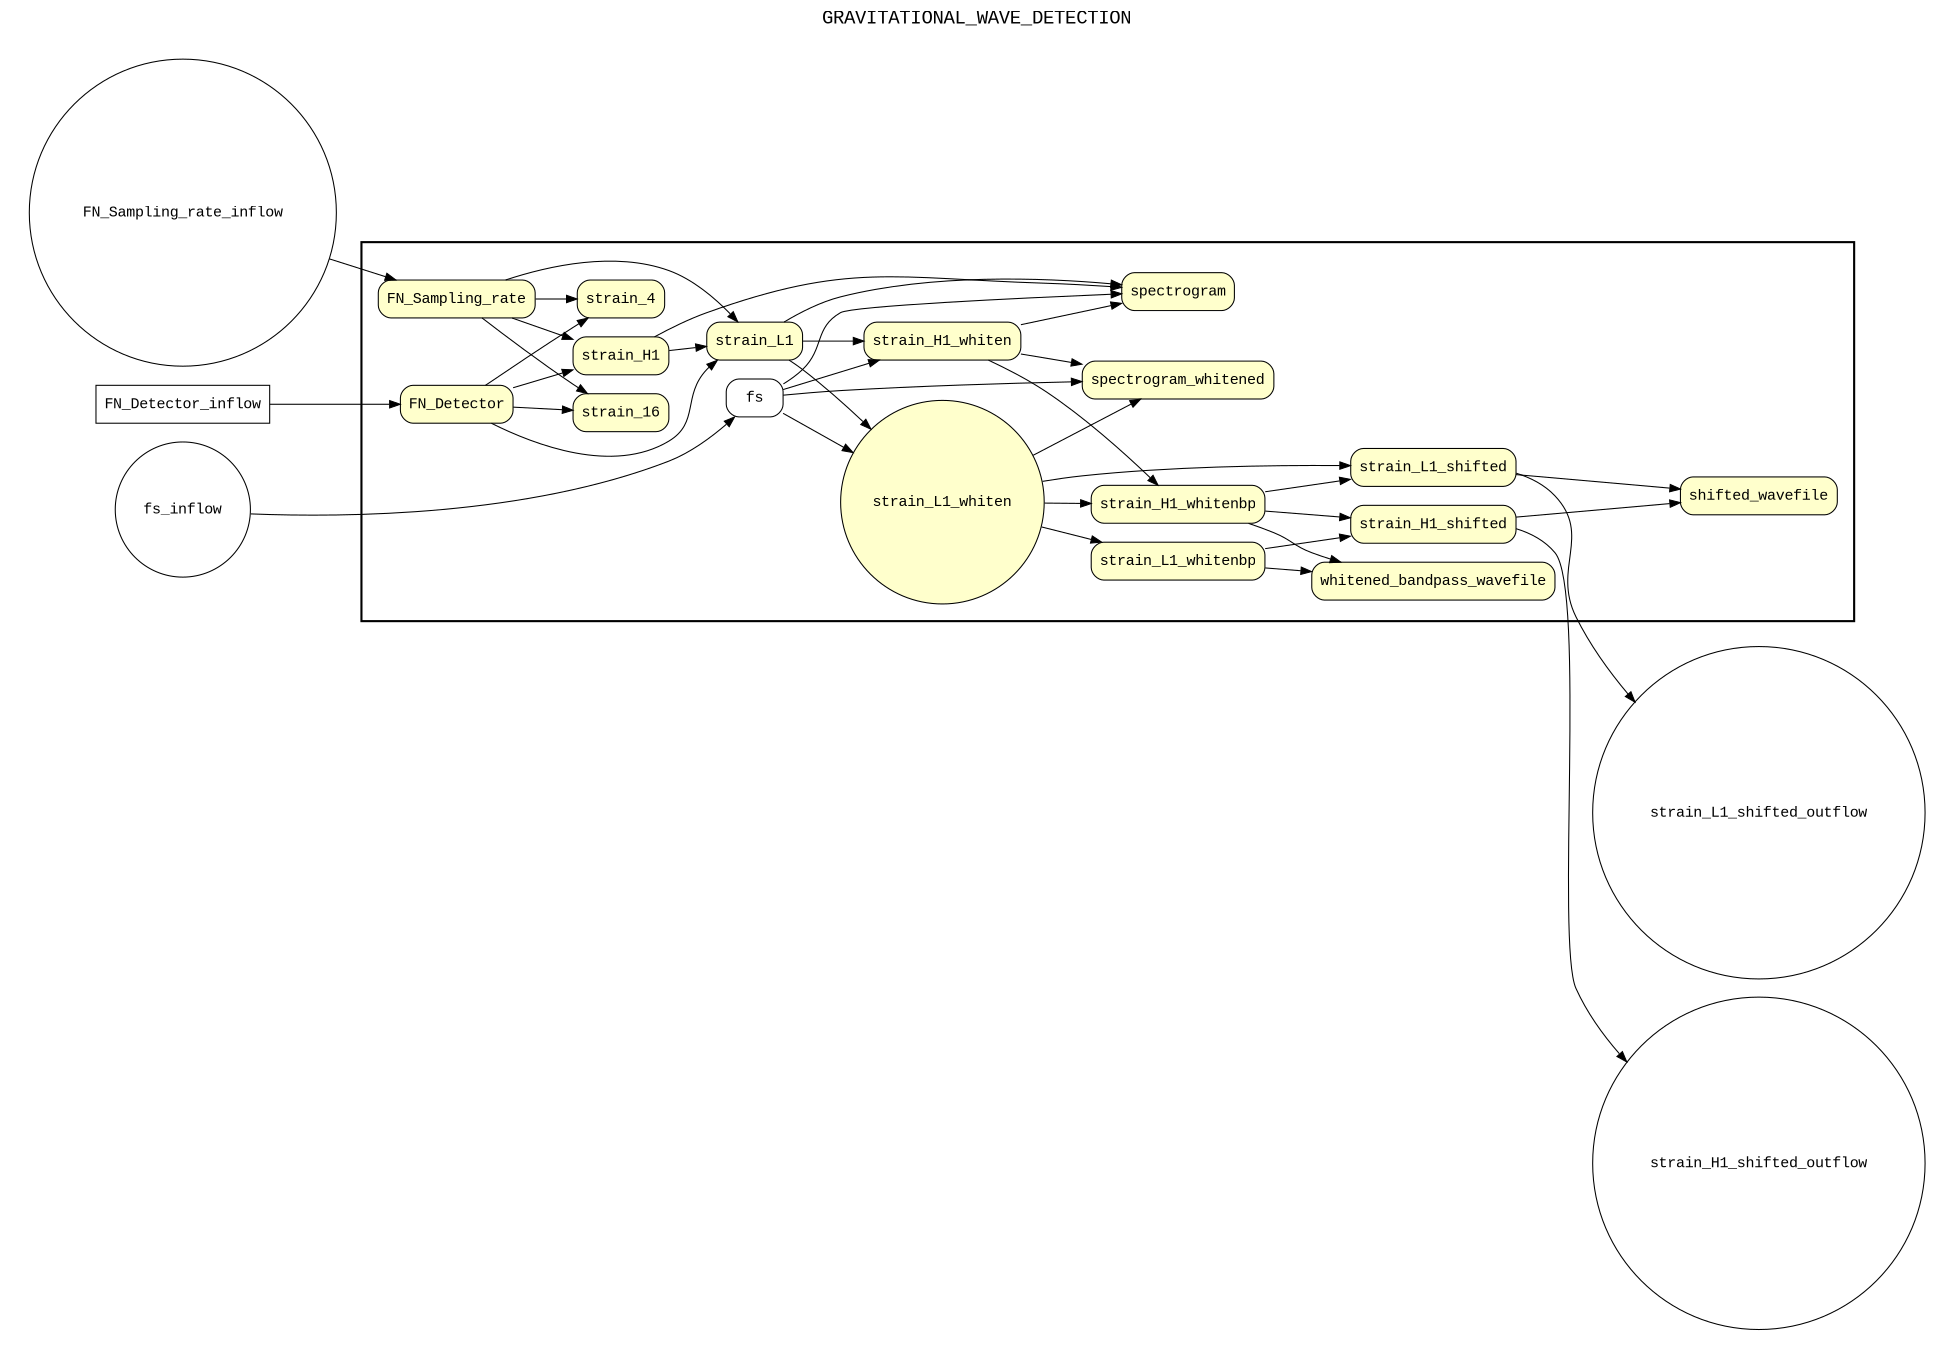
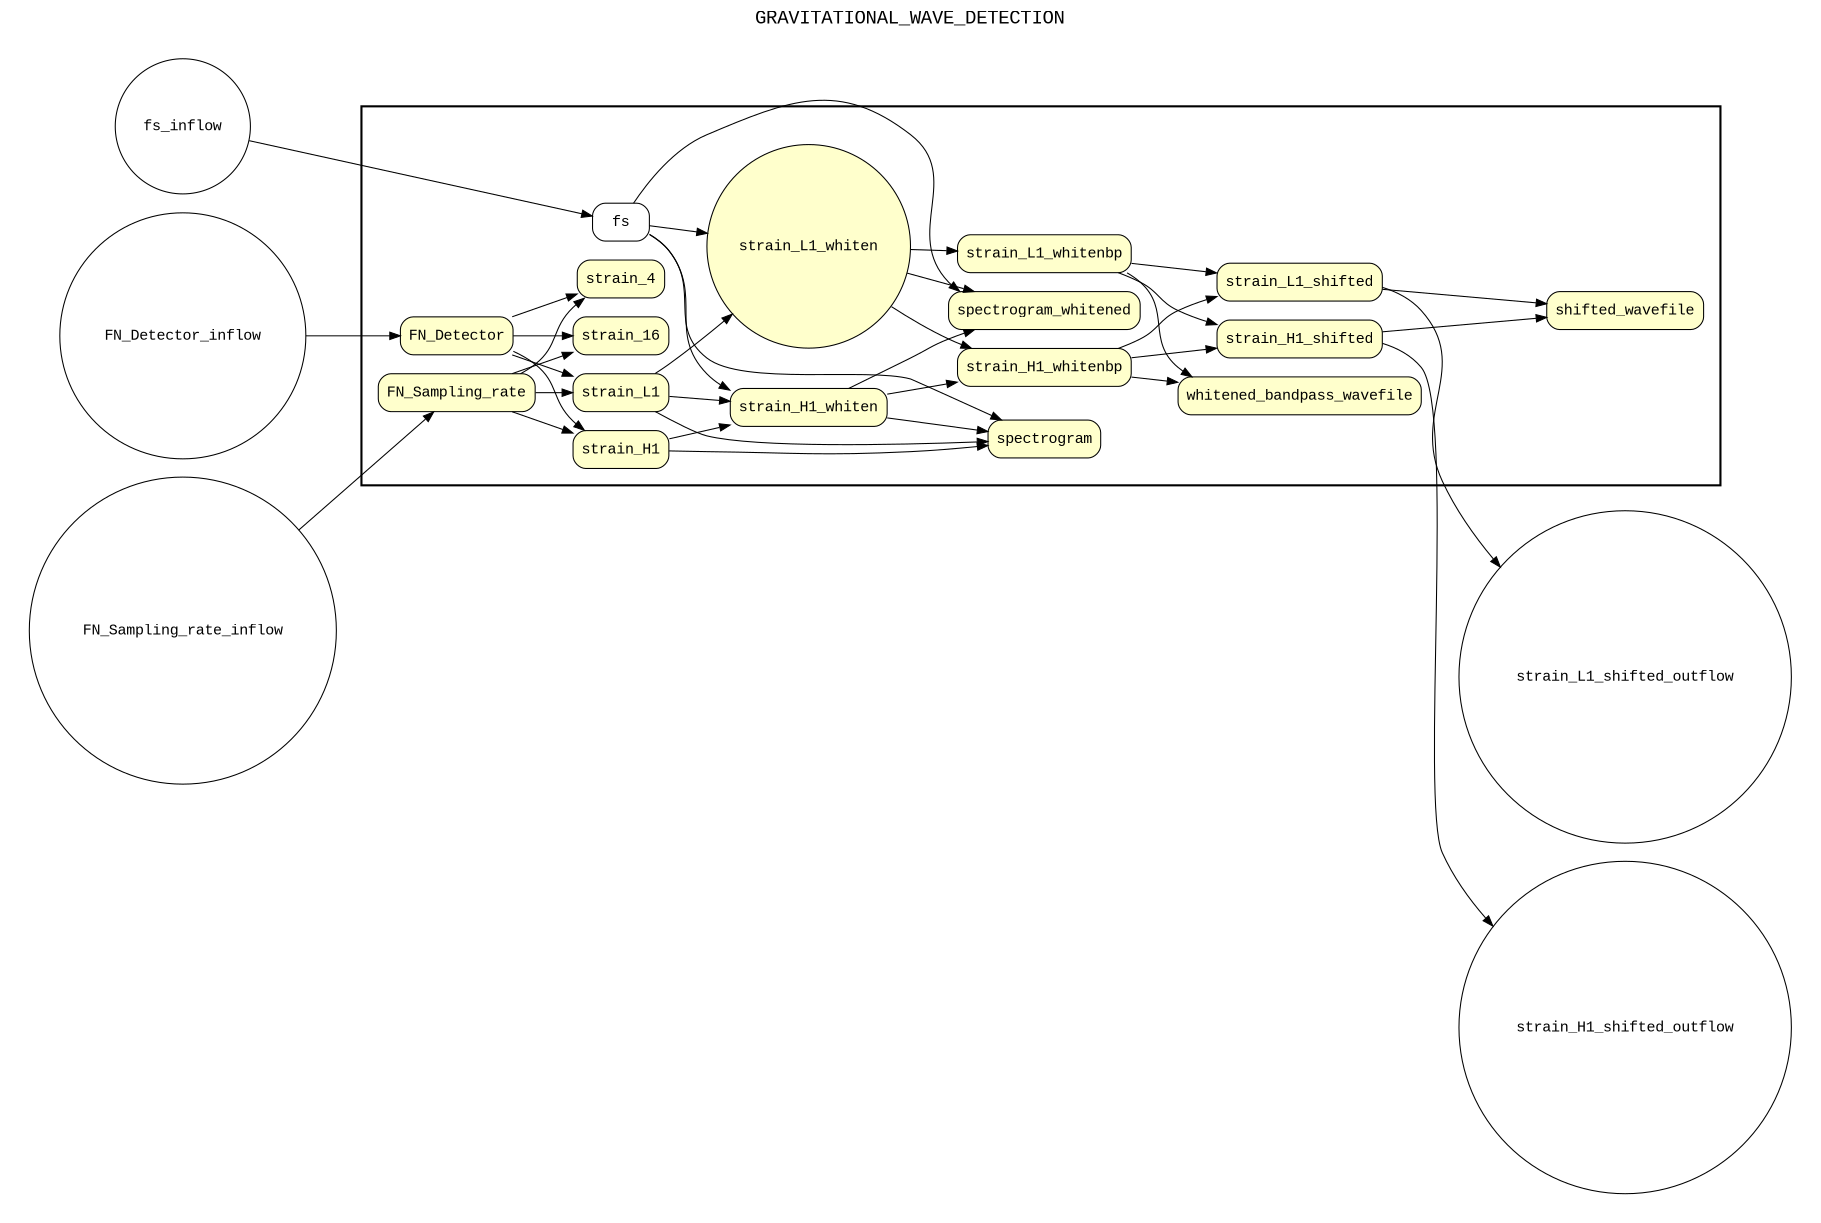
edge "strain_H1" -> "strain_L1": now "strain_H1" -> "strain_H1_whiten"
node "FN_Detector_inflow": shape box -> circle
edge "strain_L1_whiten" -> "strain_L1_shifted": now "strain_L1_whitenbp" -> "strain_L1_shifted"
